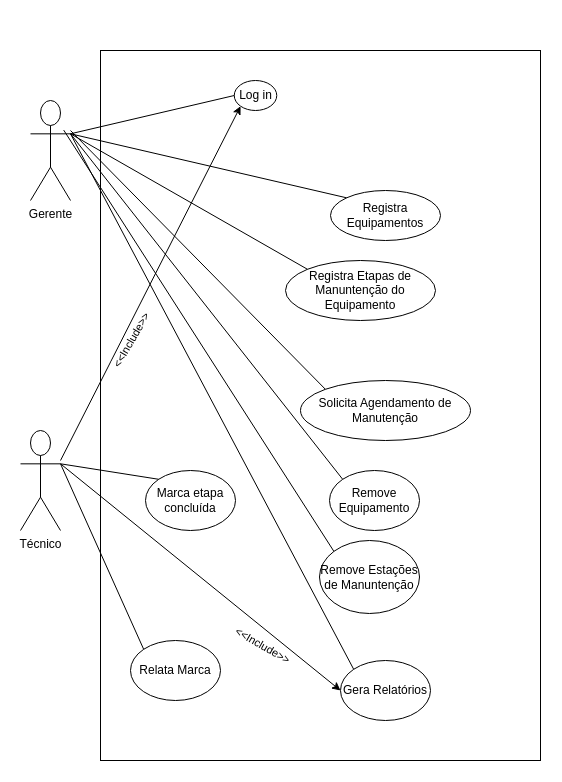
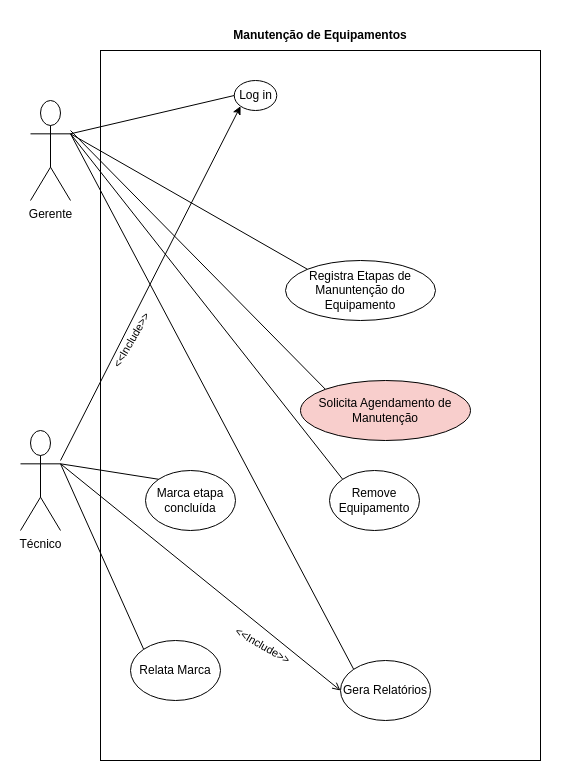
node "Manutenção de Equipamentos": added
edge "Gerente" -- "Registra Equipamentos": removed
node "Registra Equipamentos": removed
edge "Gerente" -- "Remove Estações de Manuntenção": removed
node "Solicita Agendamento de Manutenção": fillcolor #ffffff -> #f8cecc
node "Remove Estações de Manuntenção": removed
edge "Técnico" -> "Gera Relatórios": arrowhead classic -> open
